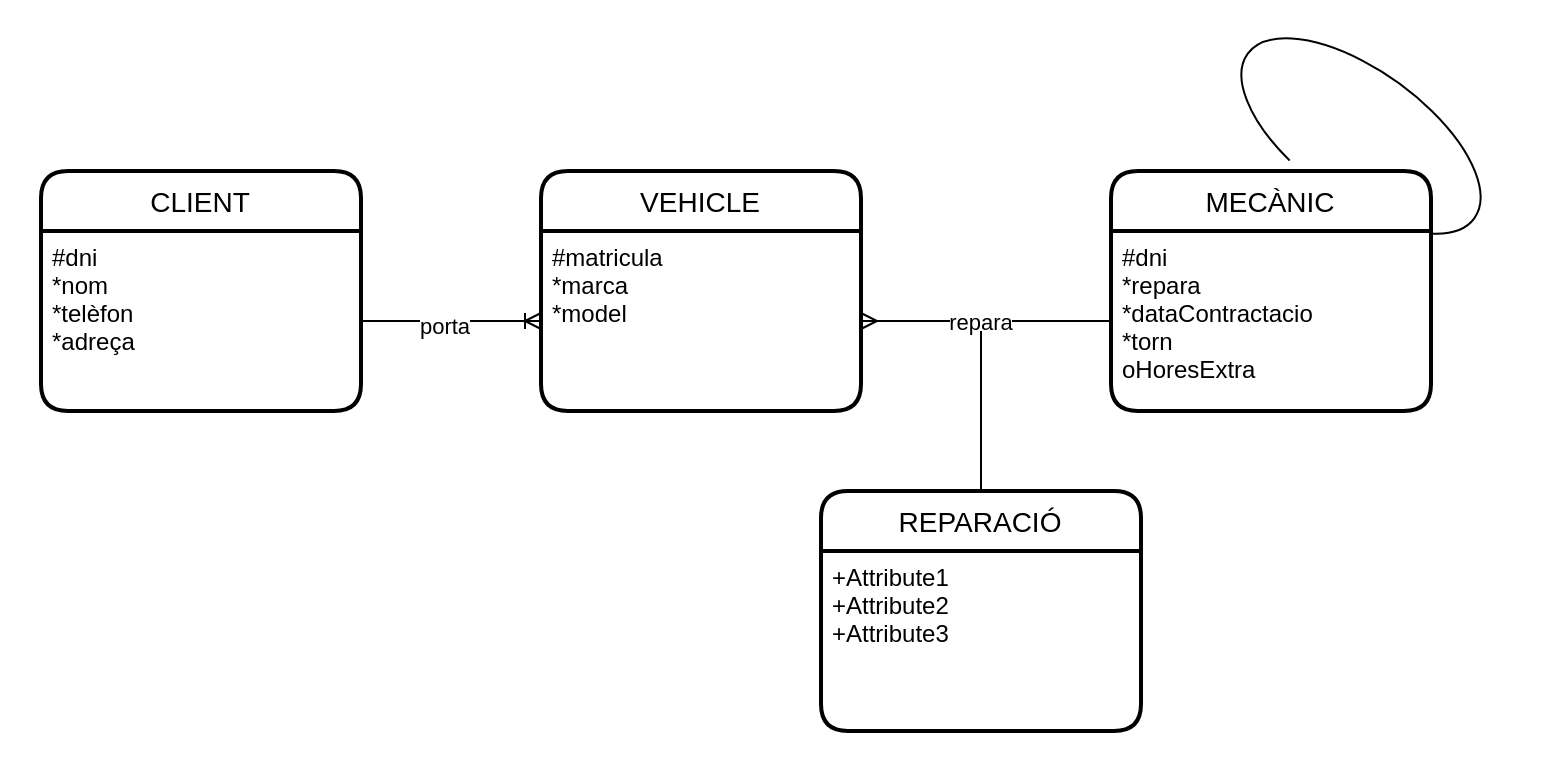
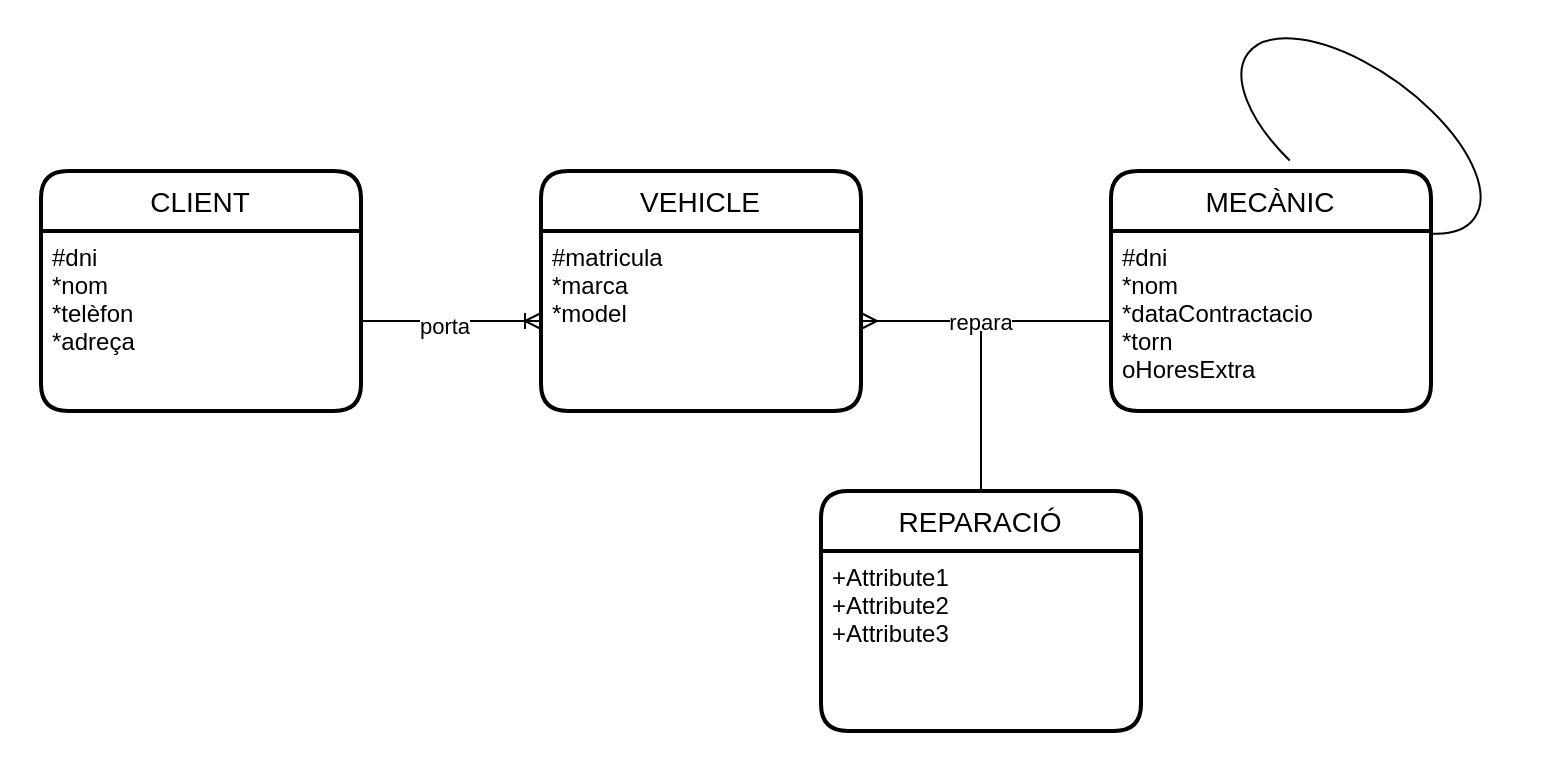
node "#dni *repara *dataContractacio *torn oHoresExtra": label "#dni *repara *dataContractacio *torn oHoresExtra" -> "#dni *nom *dataContractacio *torn oHoresExtra"
